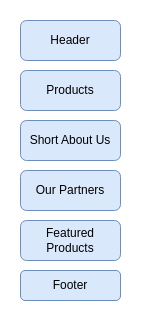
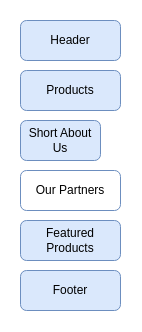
node "Short About Us": size 100x40 -> 80x40
node "Our Partners": fillcolor #dae8fc -> #ffffff
node "Footer": size 100x30 -> 100x40
